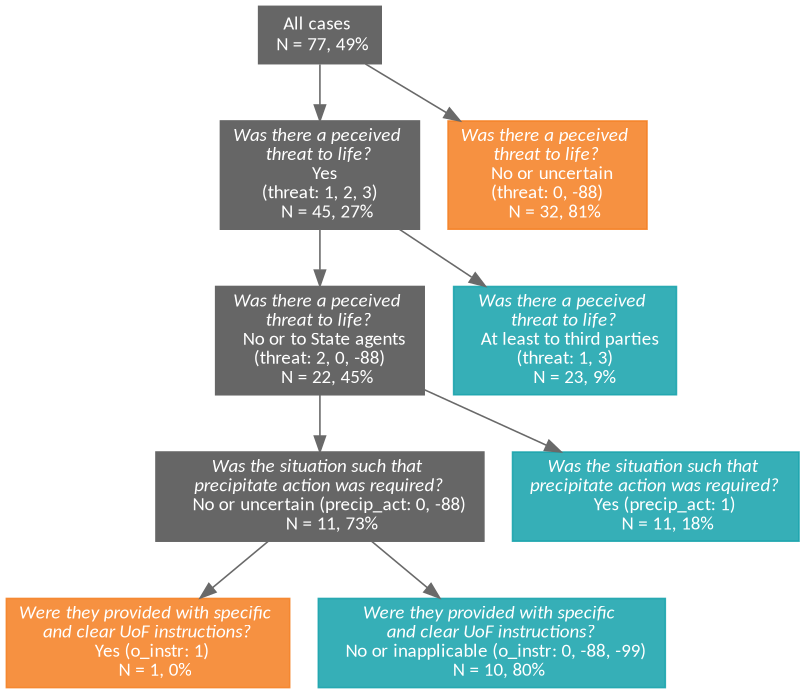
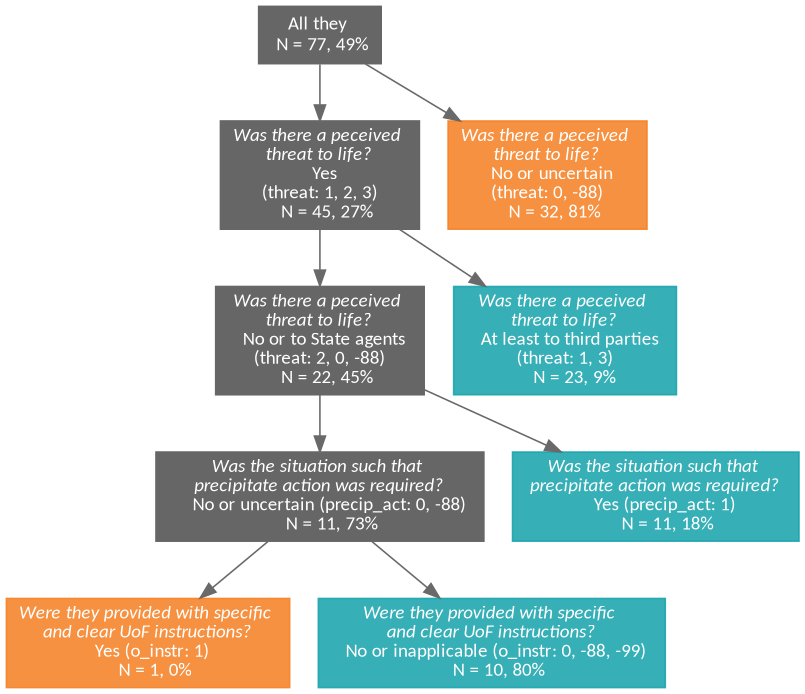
node "All cases N = 77, 49%": label "All cases N = 77, 49%" -> "All they N = 77, 49%"
